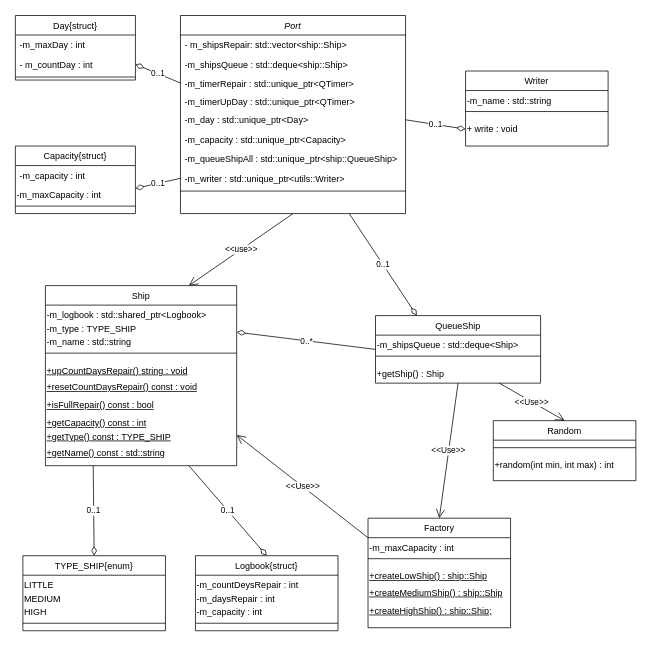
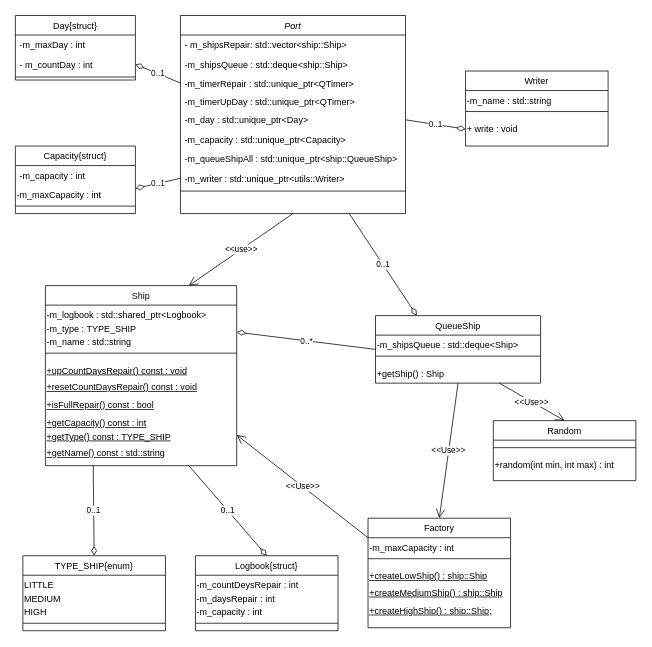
node "+upCountDaysRepair() string : void": label "+upCountDaysRepair() string : void" -> "+upCountDaysRepair() const : void"
